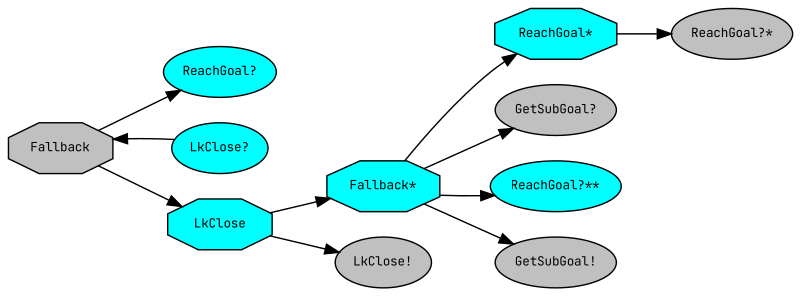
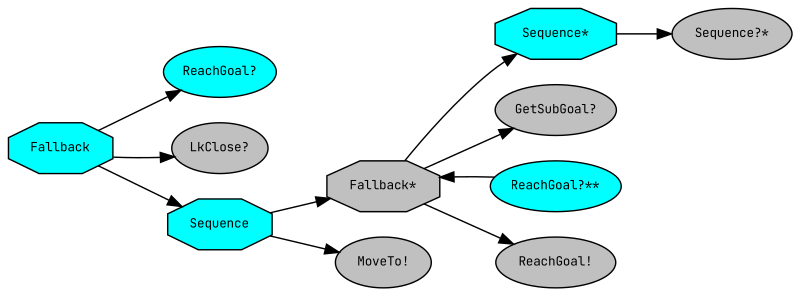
node "ReachGoal*": label "ReachGoal*" -> "Sequence*"
node "ReachGoal?*": label "ReachGoal?*" -> "Sequence?*"
edge "LkClose?" -> "Fallback": reversed
node "Fallback": fillcolor gray -> cyan
node "LkClose?": fillcolor cyan -> gray
node "Fallback*": fillcolor cyan -> gray
edge "Fallback*" -> "ReachGoal?**": reversed
node "LkClose": label "LkClose" -> "Sequence"
node "LkClose!": label "LkClose!" -> "MoveTo!"
node "GetSubGoal!": label "GetSubGoal!" -> "ReachGoal!"
